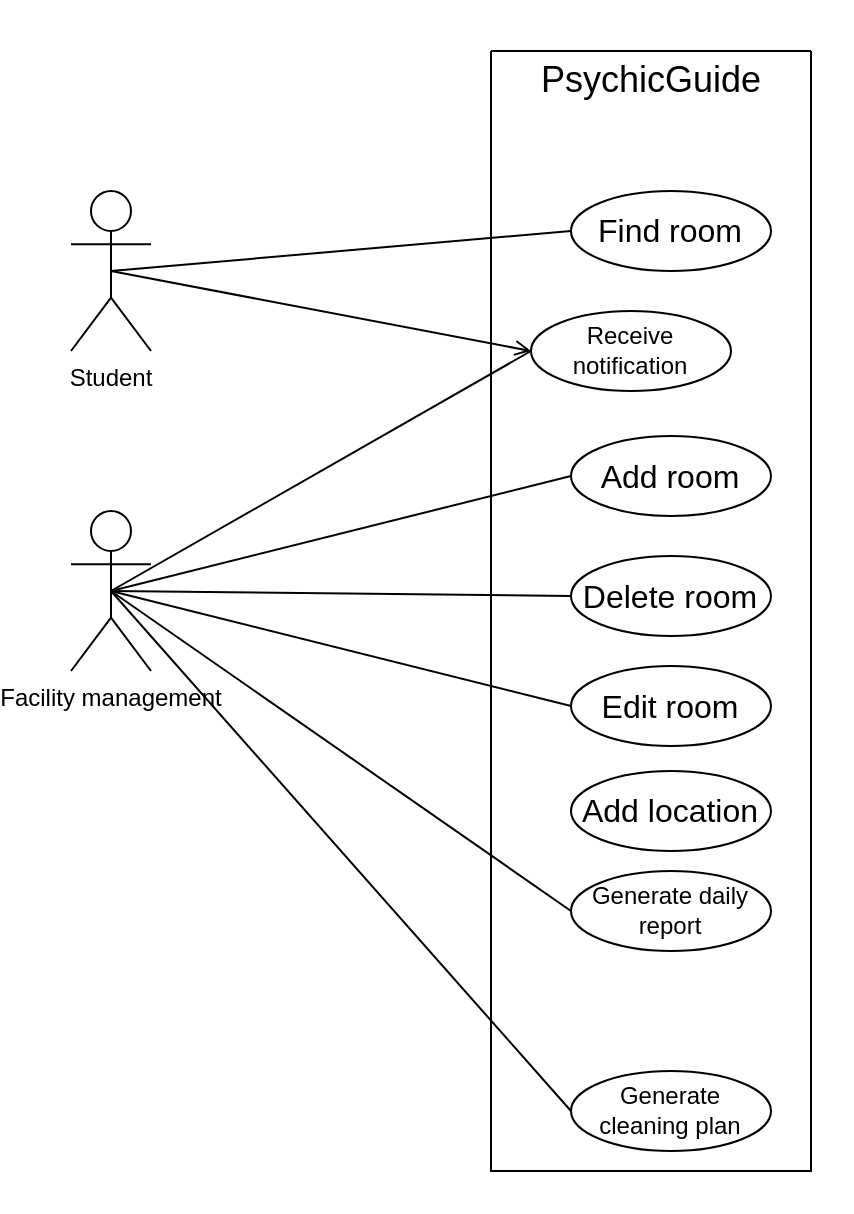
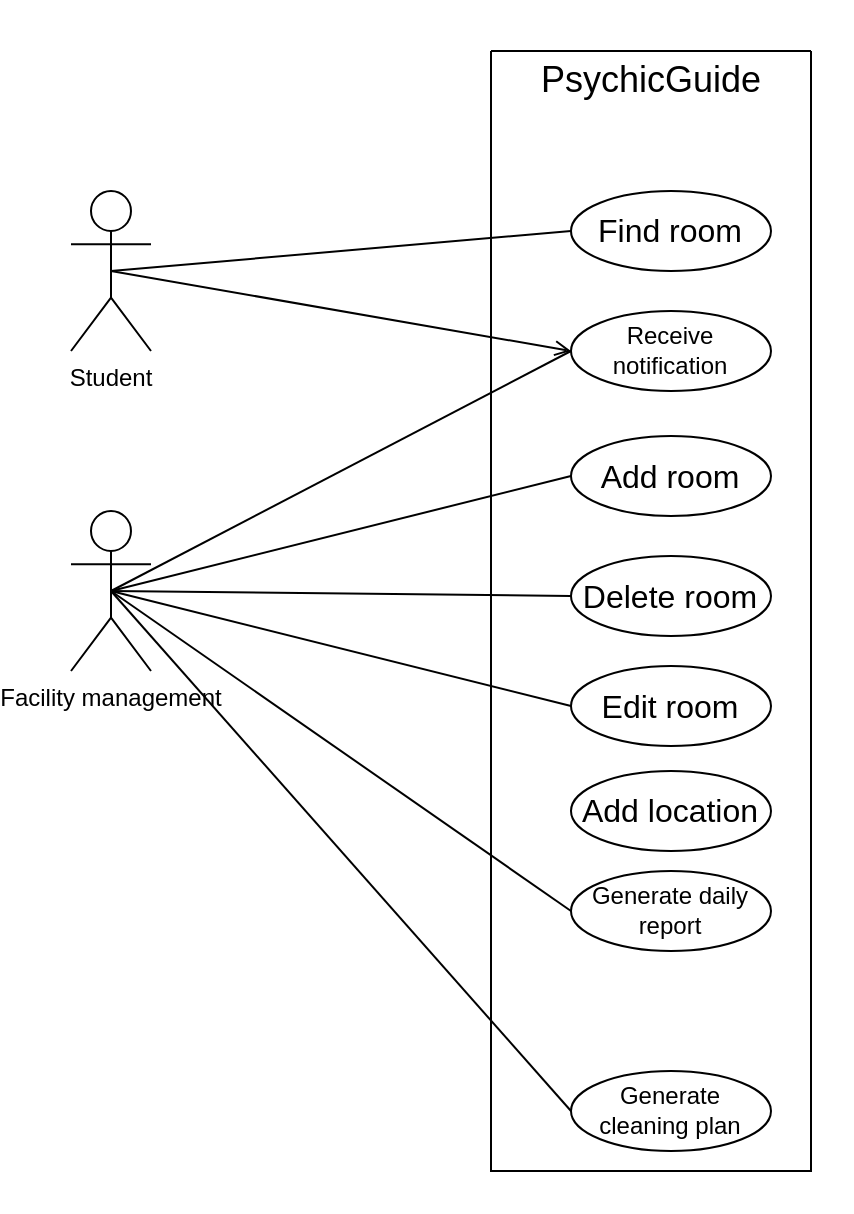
node "Receive notification": moved (631, 351) -> (671, 351)
